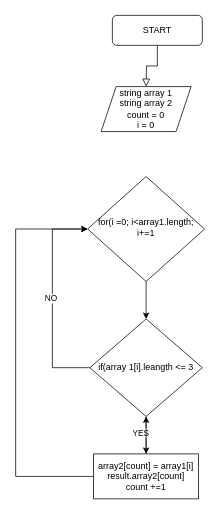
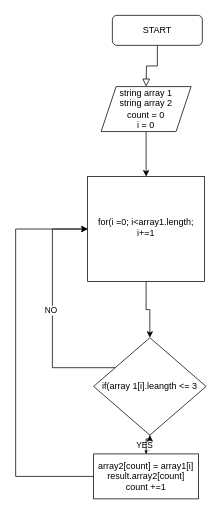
edge "string array 1 string array 2 count = 0 i = 0" -> "for(i =0; i<array1.length; i+=1": added
node "for(i =0; i<array1.length; i+=1": shape diamond -> rectangle
node "if(array 1[i].leangth <= 3": moved (146, 368) -> (150, 387)
